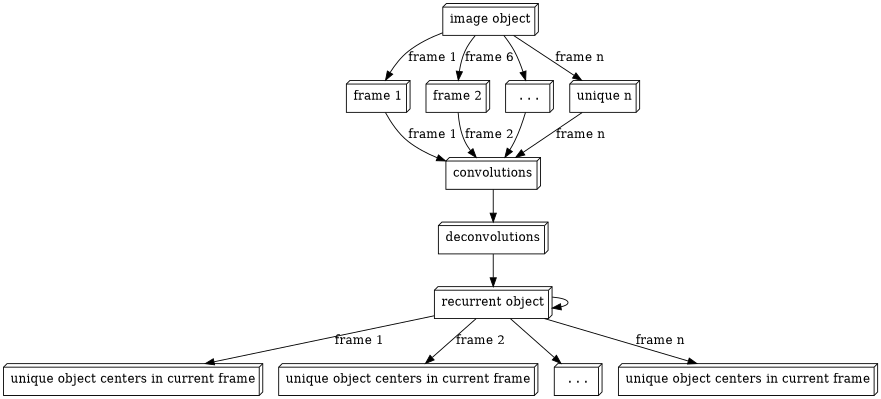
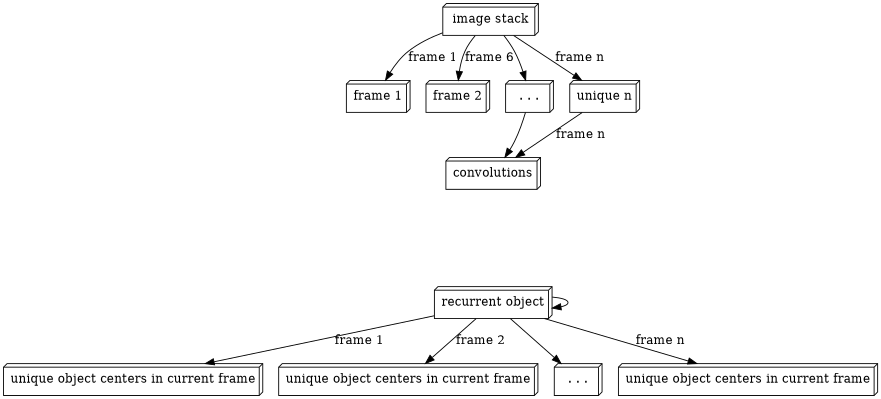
node "image object": label "image object" -> "image stack"
edge "frame 2" -> "convolutions": removed, label "frame 2"
edge "frame 1" -> "convolutions": removed, label "frame 1"
node "deconvolutions": removed
